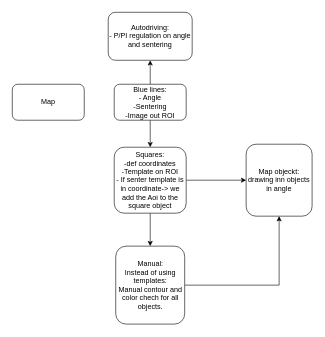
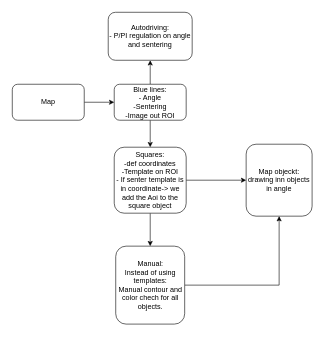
edge "Map" -> "Blue lines: - Angle -Sentering -Image out ROI": added
